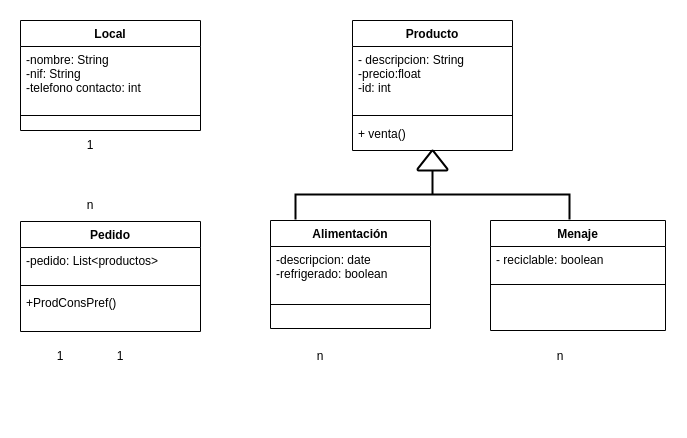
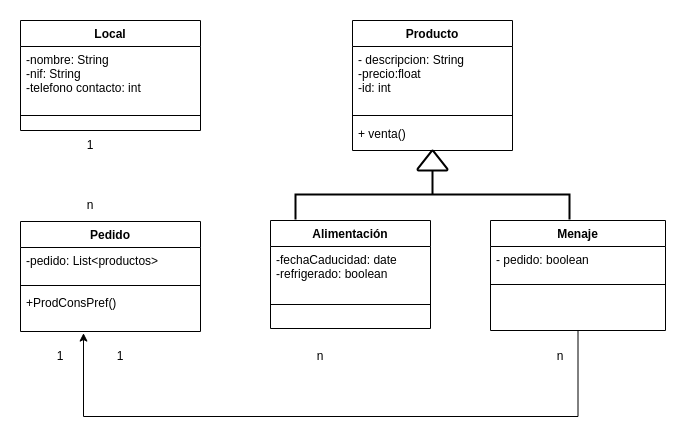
node "-descripcion: date -refrigerado: boolean": label "-descripcion: date -refrigerado: boolean" -> "-fechaCaducidad: date -refrigerado: boolean"
node "- reciclable: boolean": label "- reciclable: boolean" -> "- pedido: boolean"
edge "Menaje" -> "+ProdConsPref()": added
